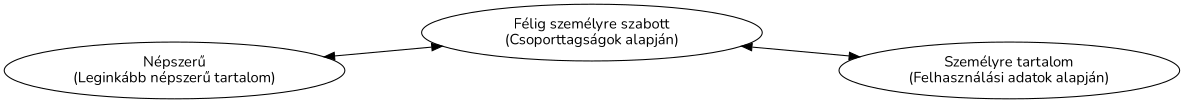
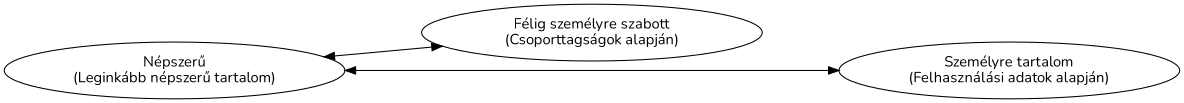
edge "Félig személyre szabott (Csoporttagságok alapján)" -- "Személyre tartalom (Felhasználási adatok alapján)": now "Népszerű (Leginkább népszerű tartalom)" -- "Személyre tartalom (Felhasználási adatok alapján)"
